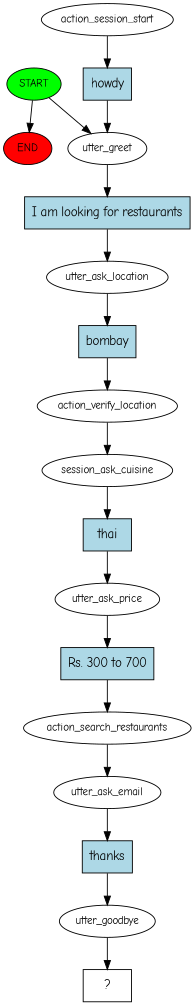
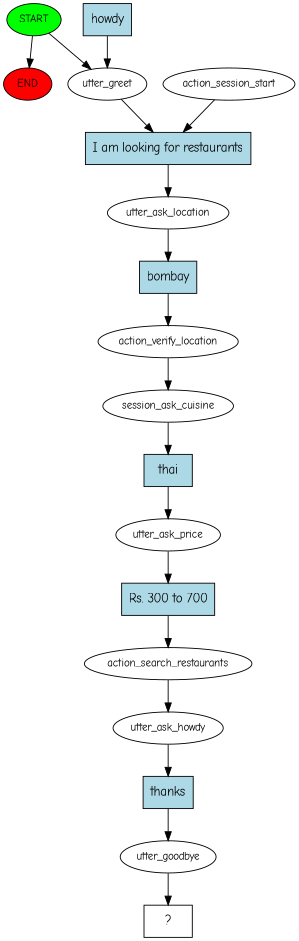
edge "action_session_start" -> "howdy": now "action_session_start" -> "I am looking for restaurants"
node "utter_ask_email": label "utter_ask_email" -> "utter_ask_howdy"
